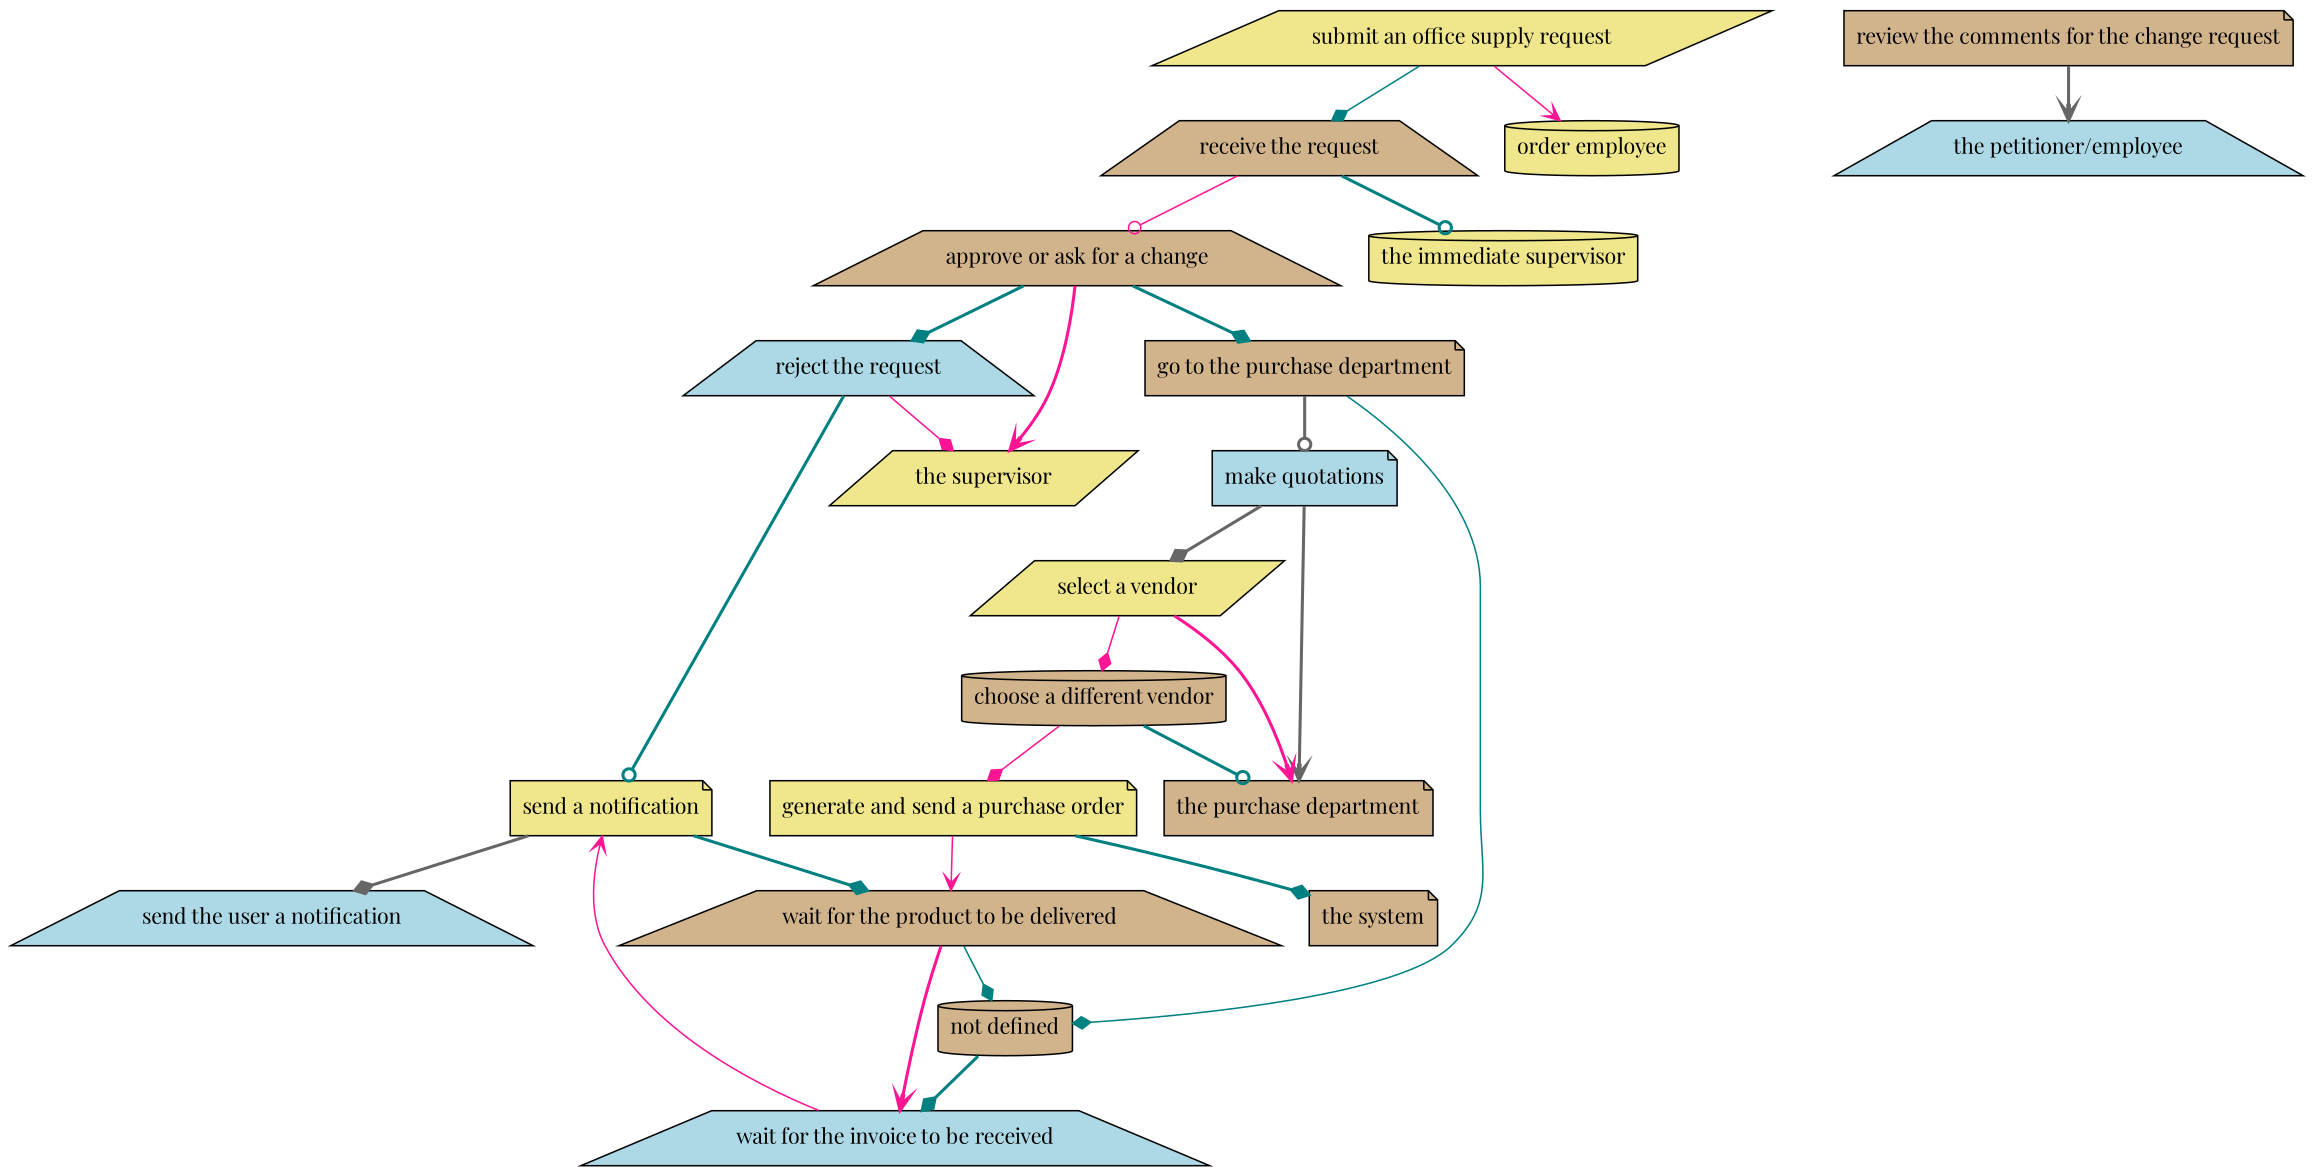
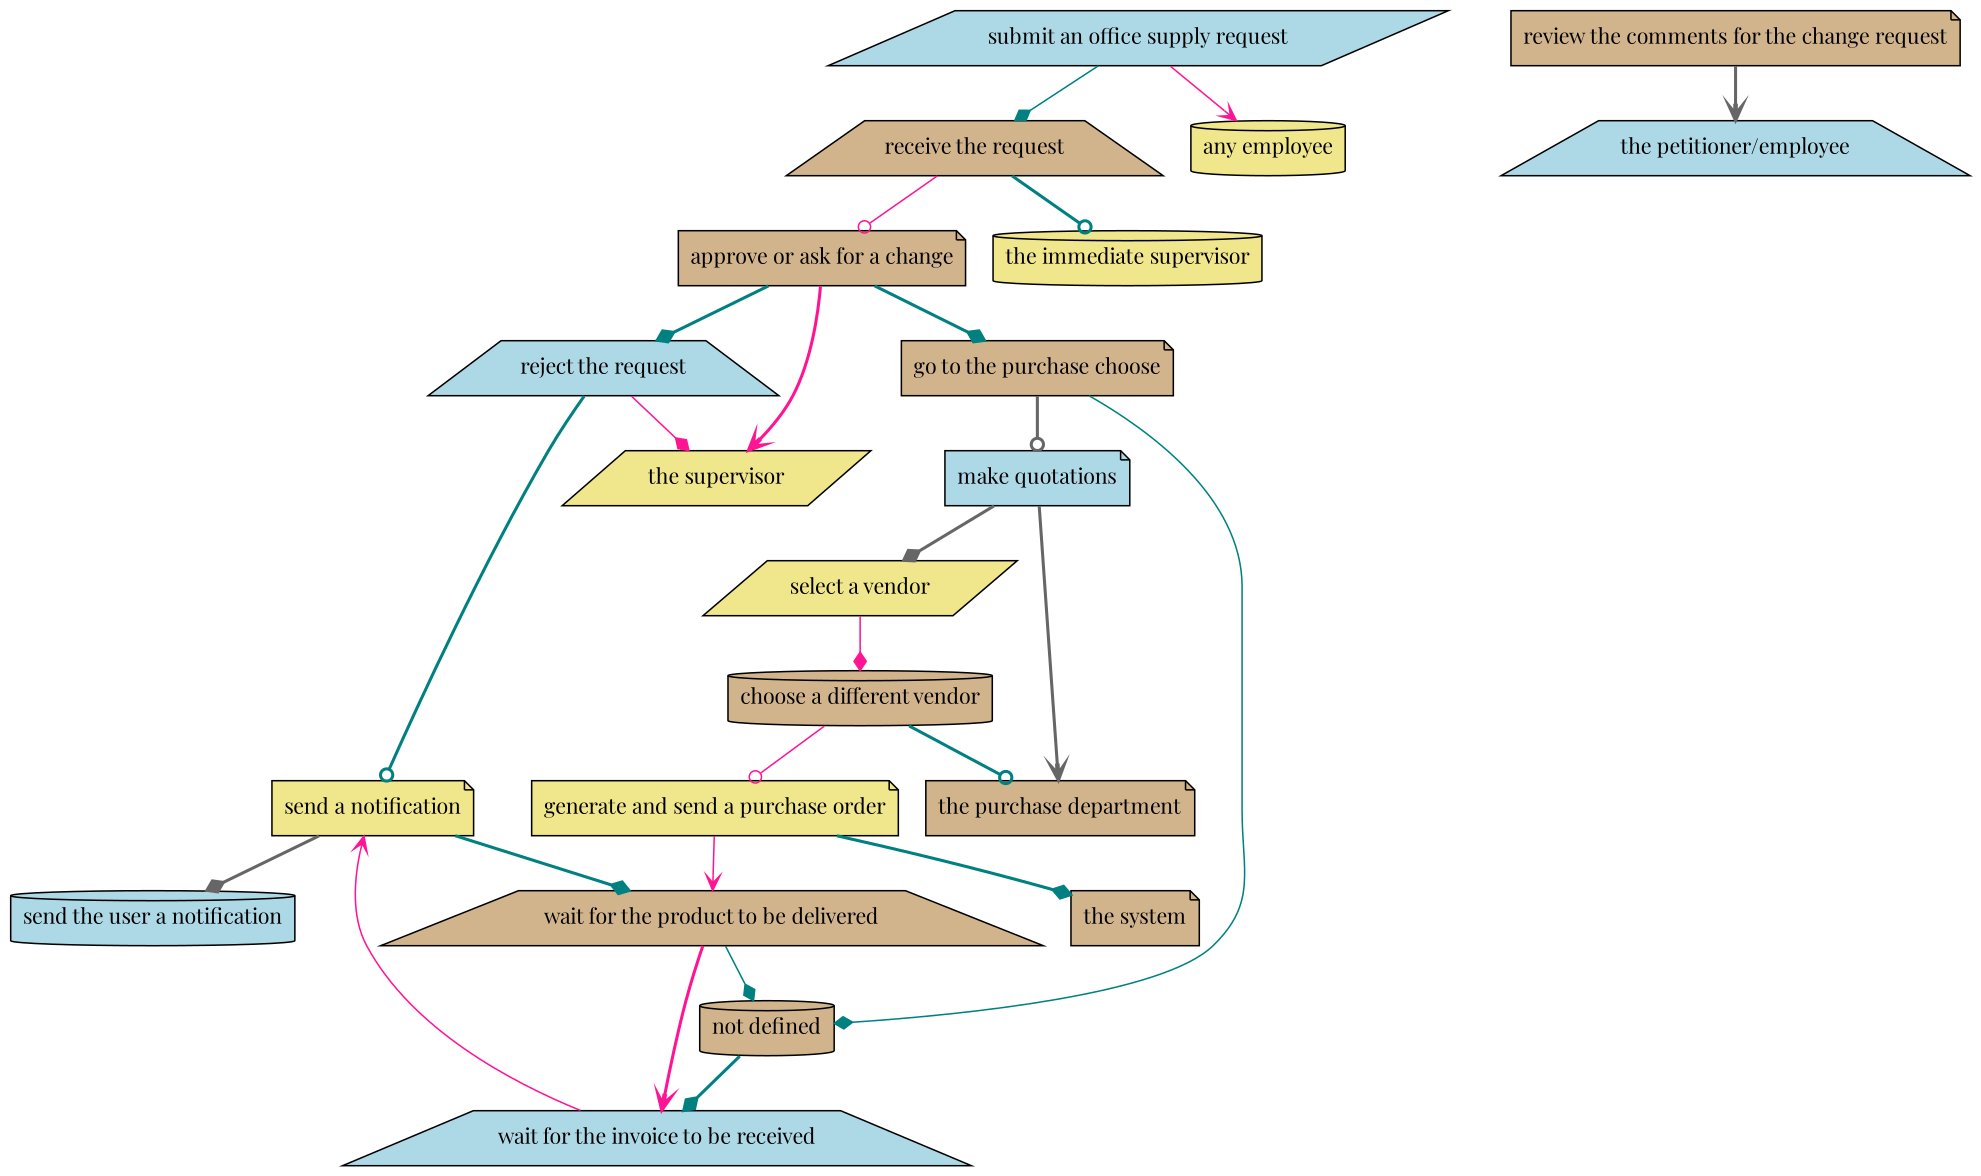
node "submit an office supply request": fillcolor khaki -> lightblue
node "order employee": label "order employee" -> "any employee"
node "approve or ask for a change": shape trapezium -> note
node "go to the purchase department": label "go to the purchase department" -> "go to the purchase choose"
edge "select a vendor" -> "the purchase department": removed
edge "choose a different vendor" -> "generate and send a purchase order": arrowhead diamond -> odot
node "send the user a notification": shape trapezium -> cylinder
